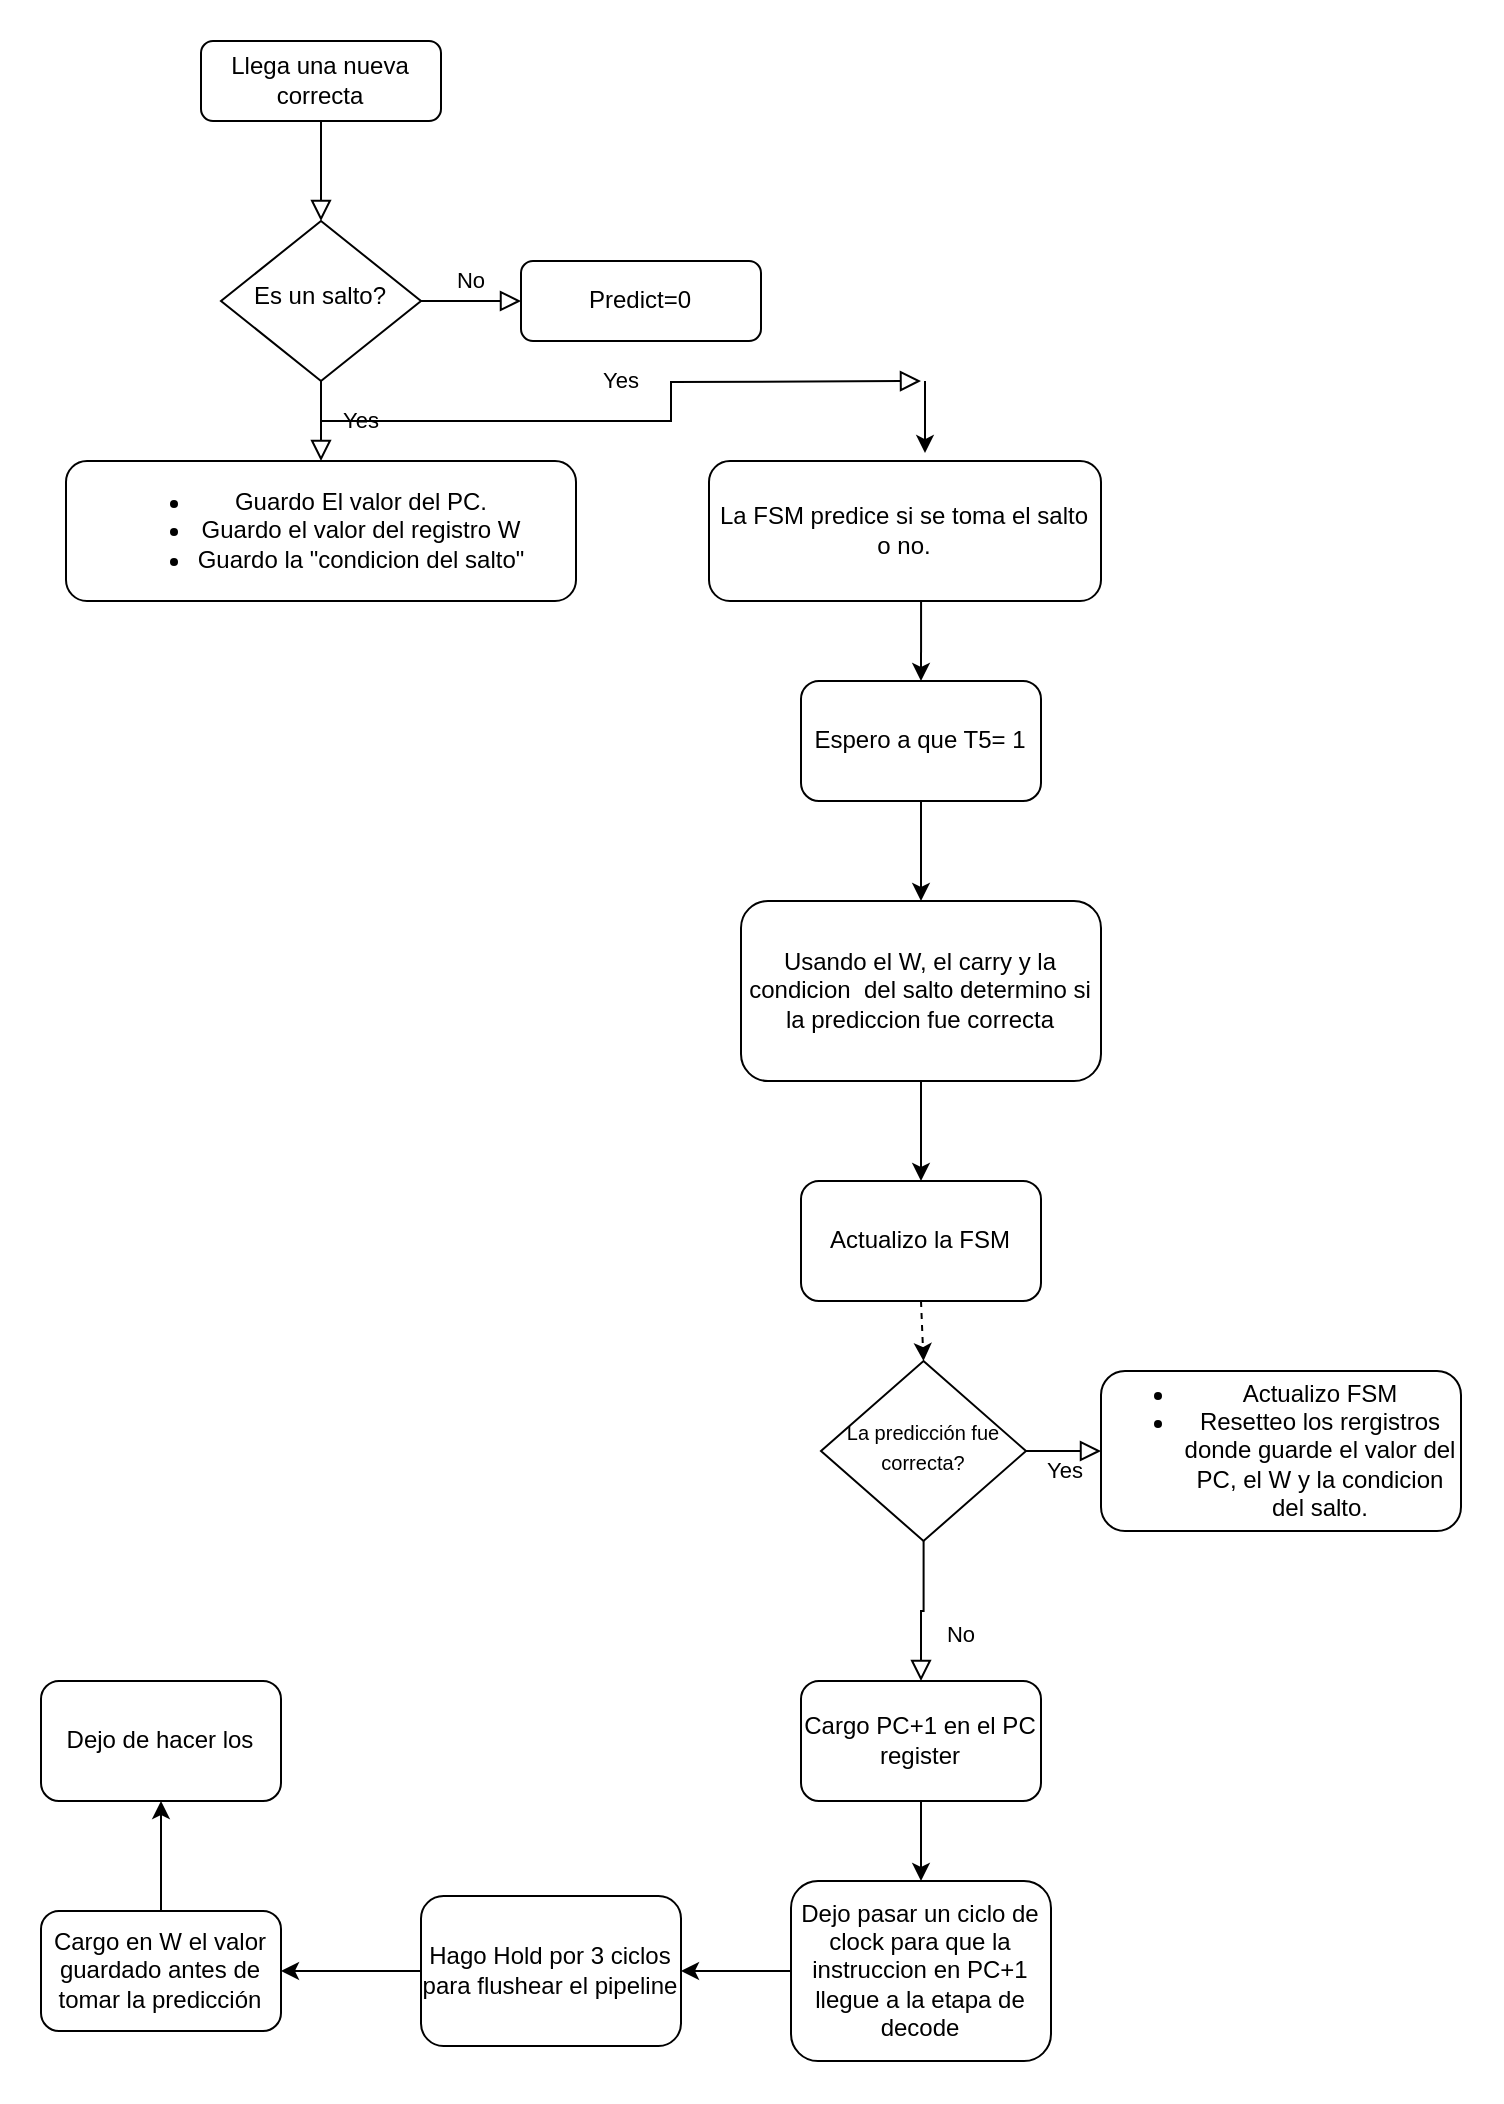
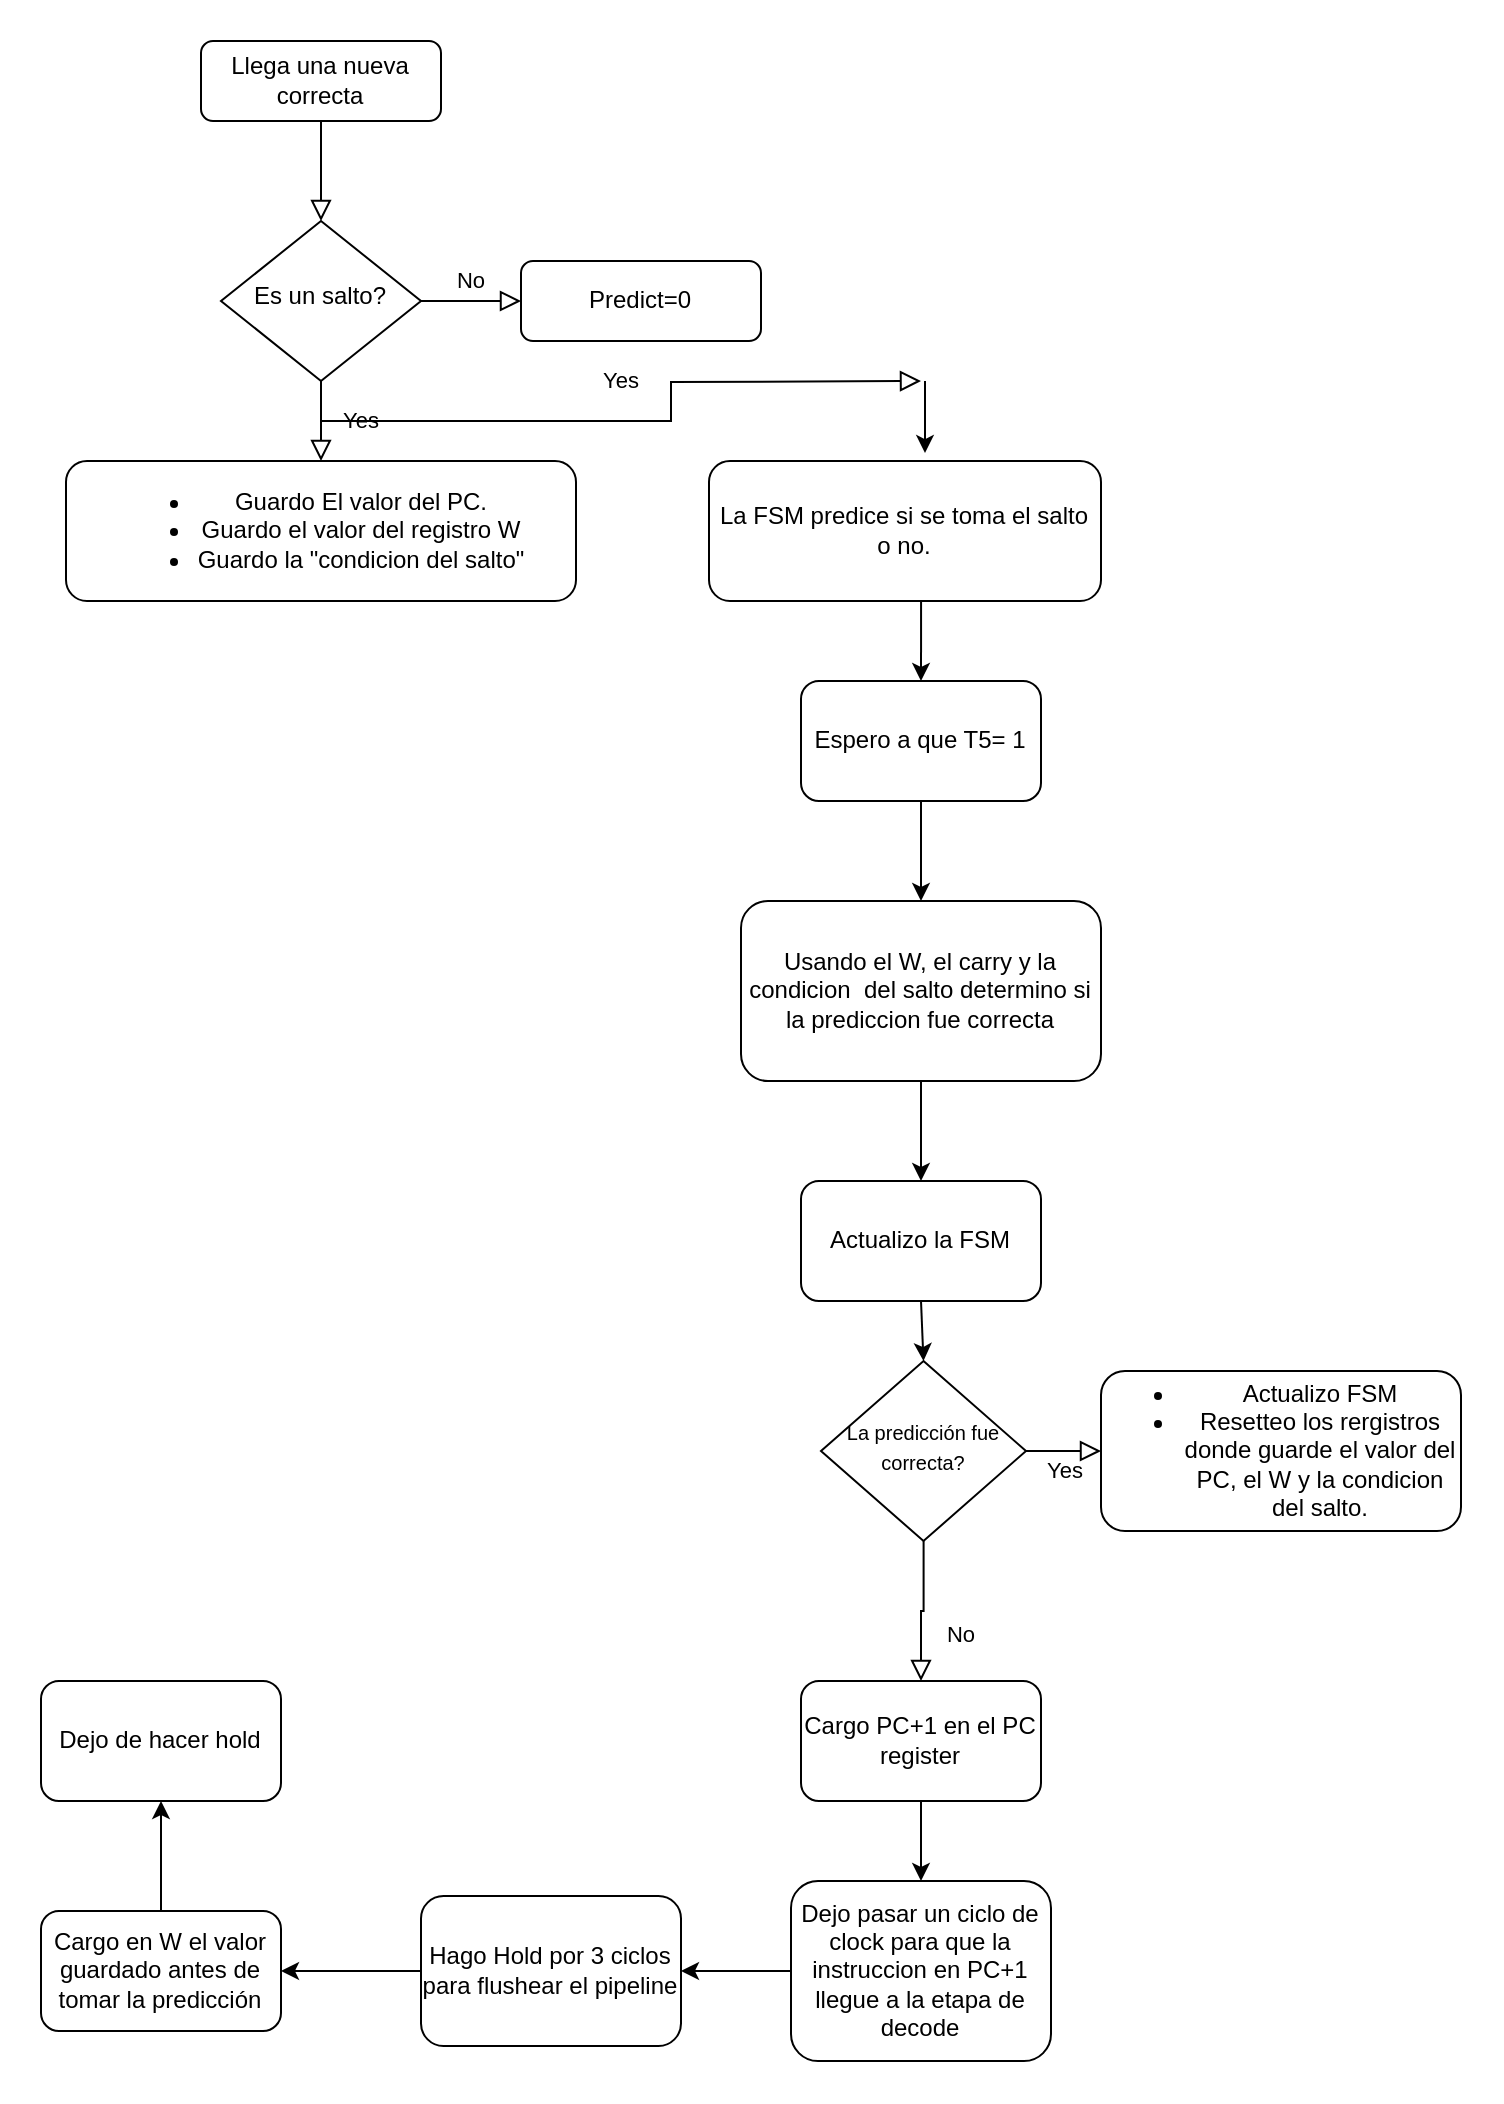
edge "Actualizo la FSM" -> "La predicción fue correcta?": style dashed -> solid
node "Dejo de hacer los": label "Dejo de hacer los" -> "Dejo de hacer hold"
